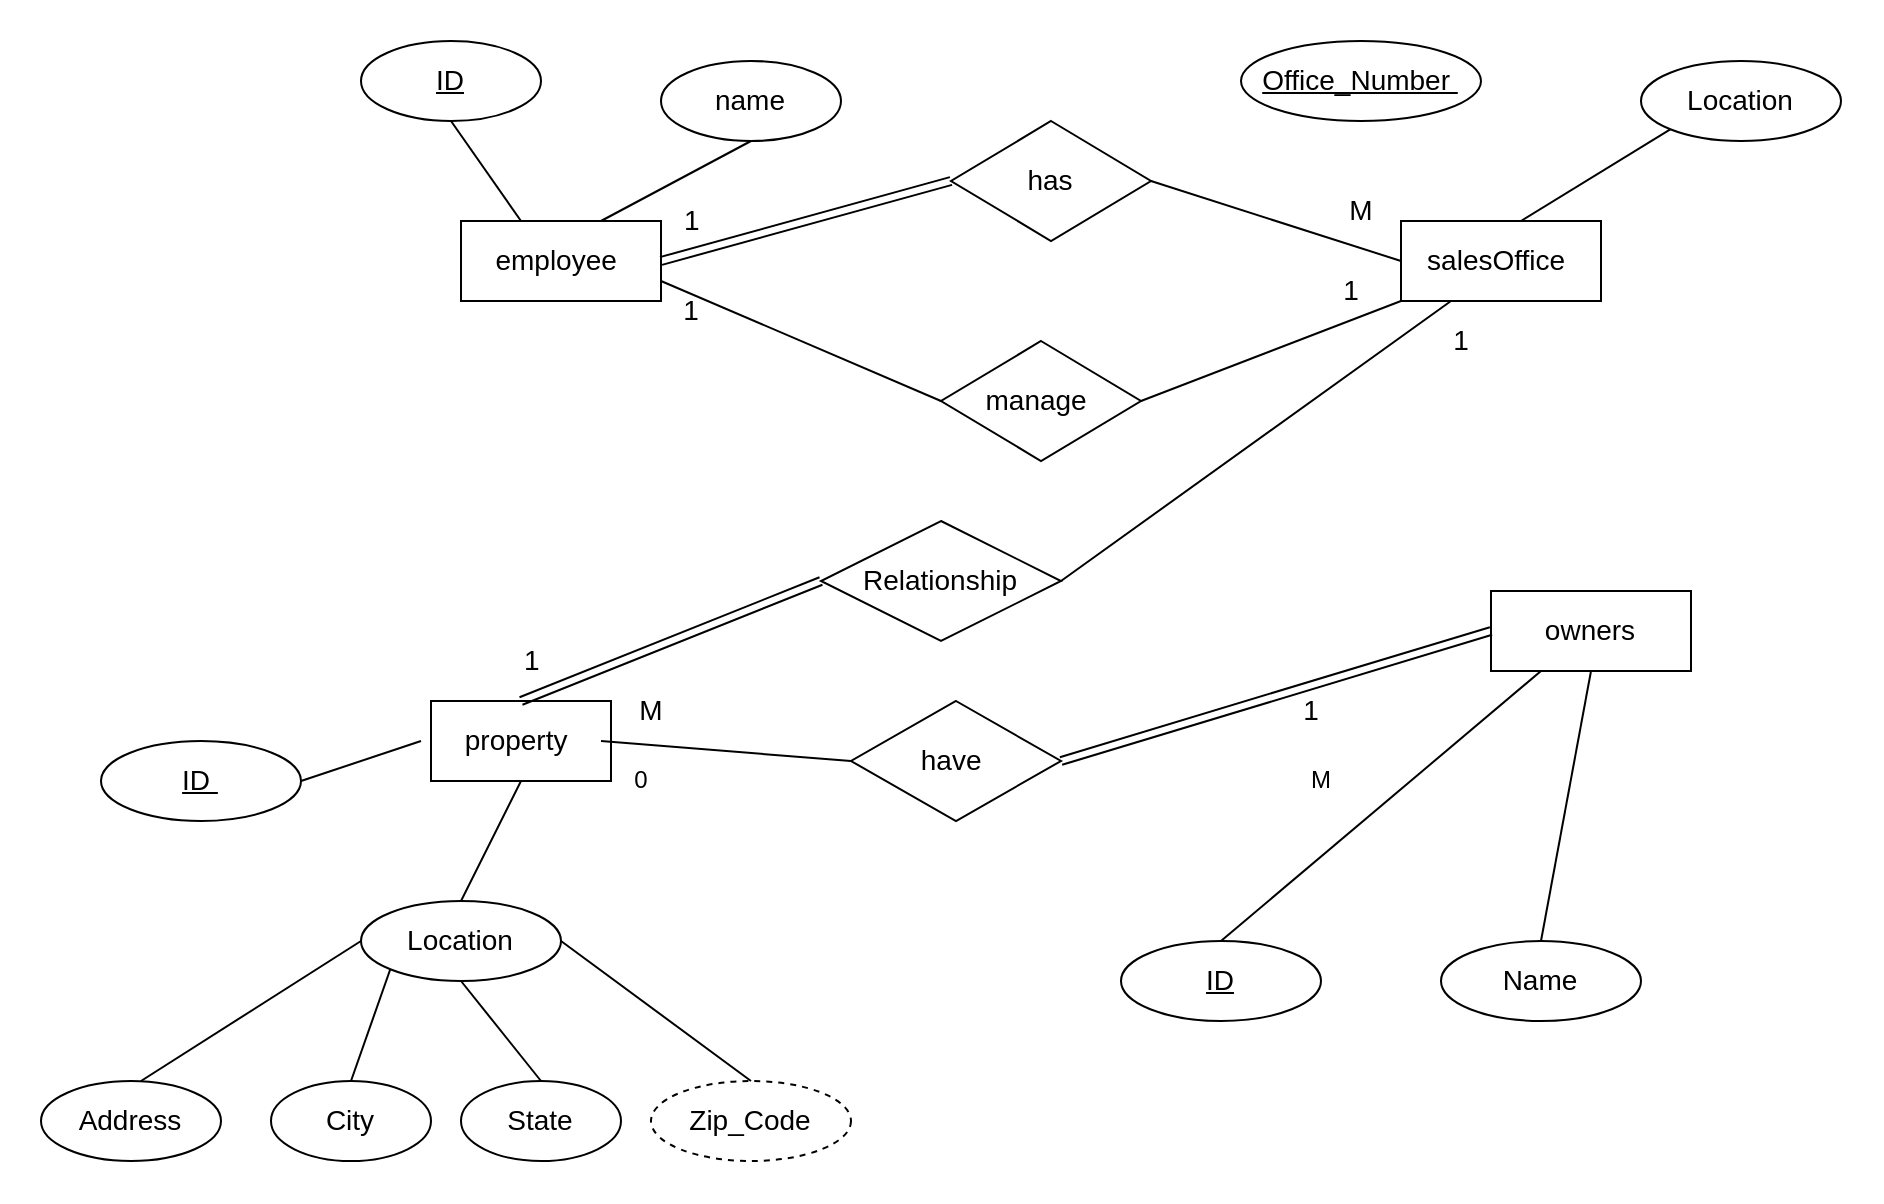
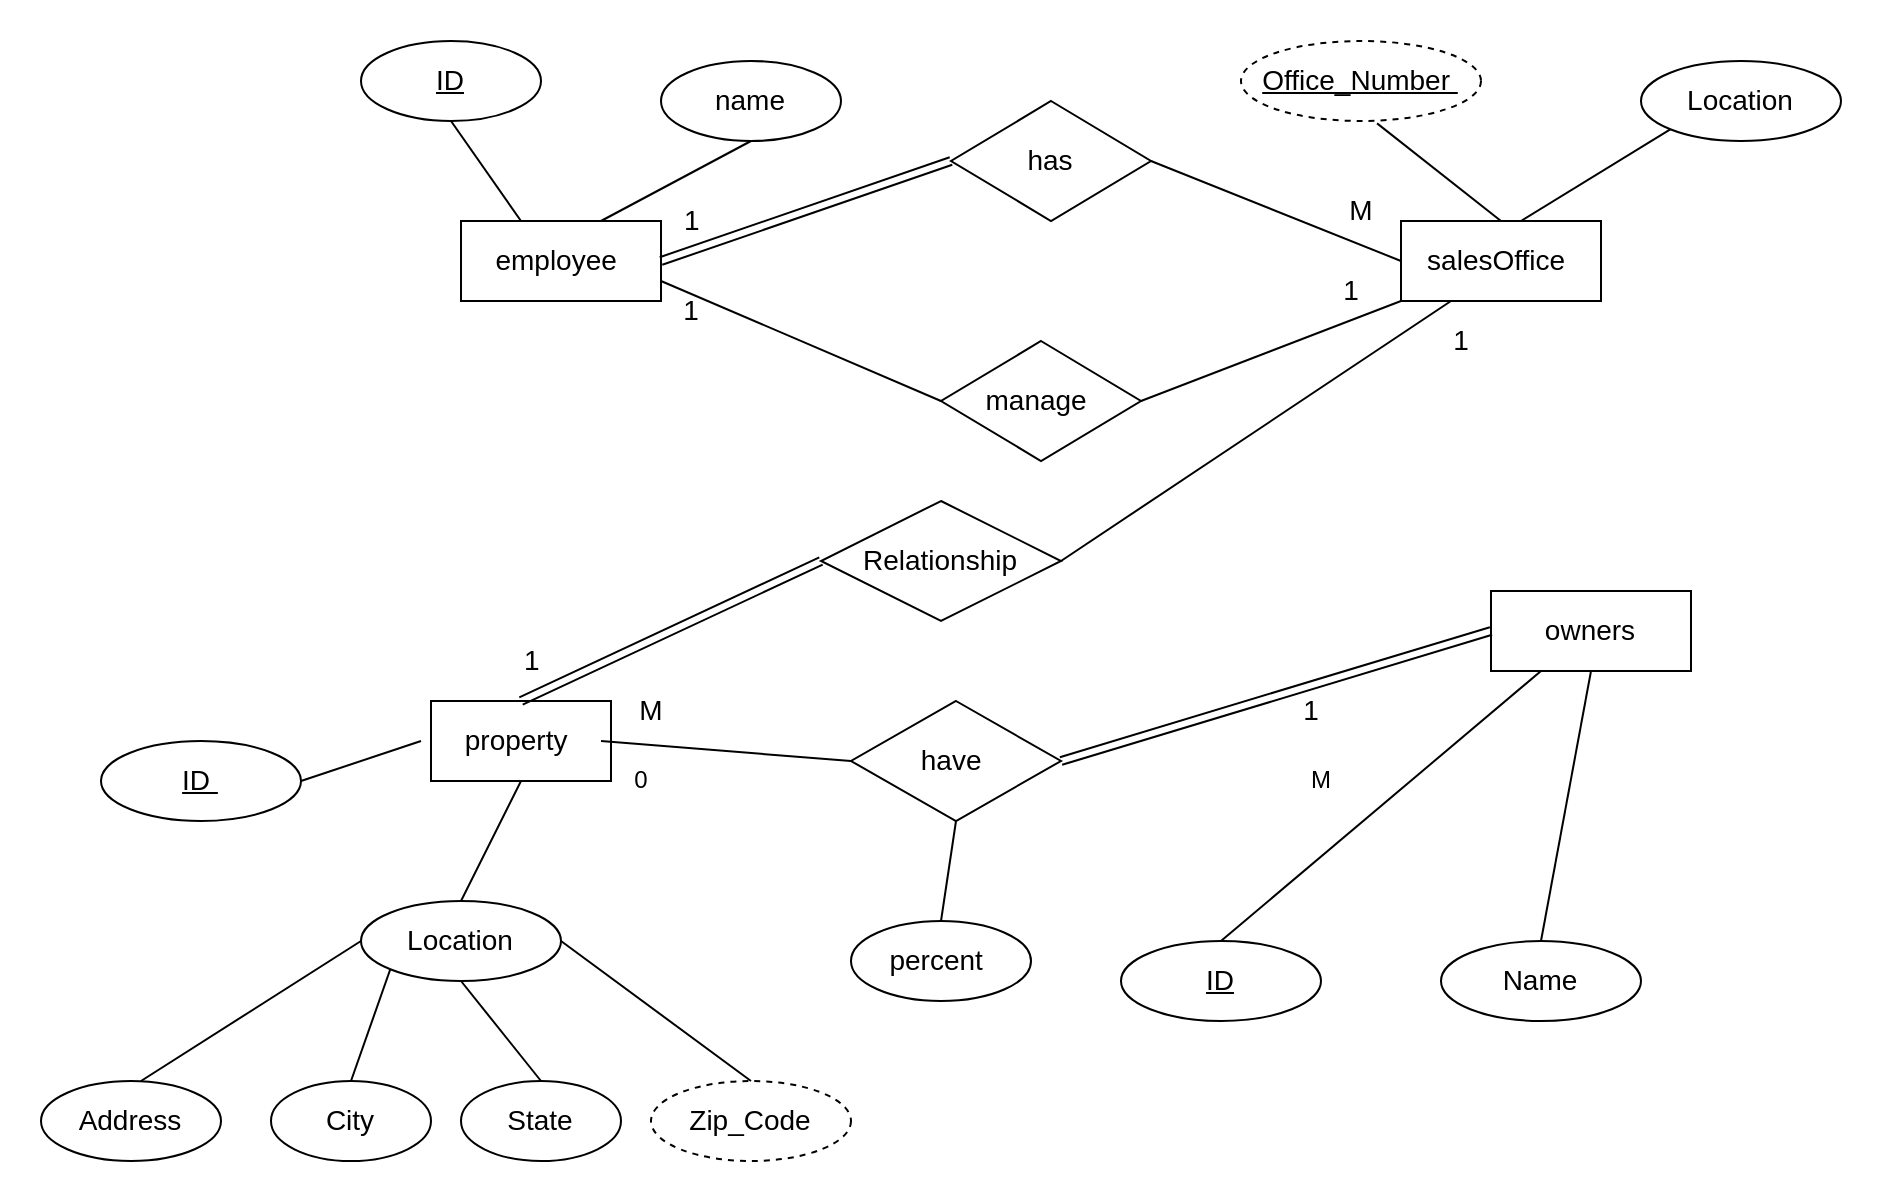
node "Office_Number": style solid -> dashed
edge "Office_Number" -- "salesOffice": added
node "has": moved (1051, 181) -> (1051, 161)
node "Relationship": moved (941, 581) -> (941, 561)
edge "have" -- "percent": added
node "percent": added
